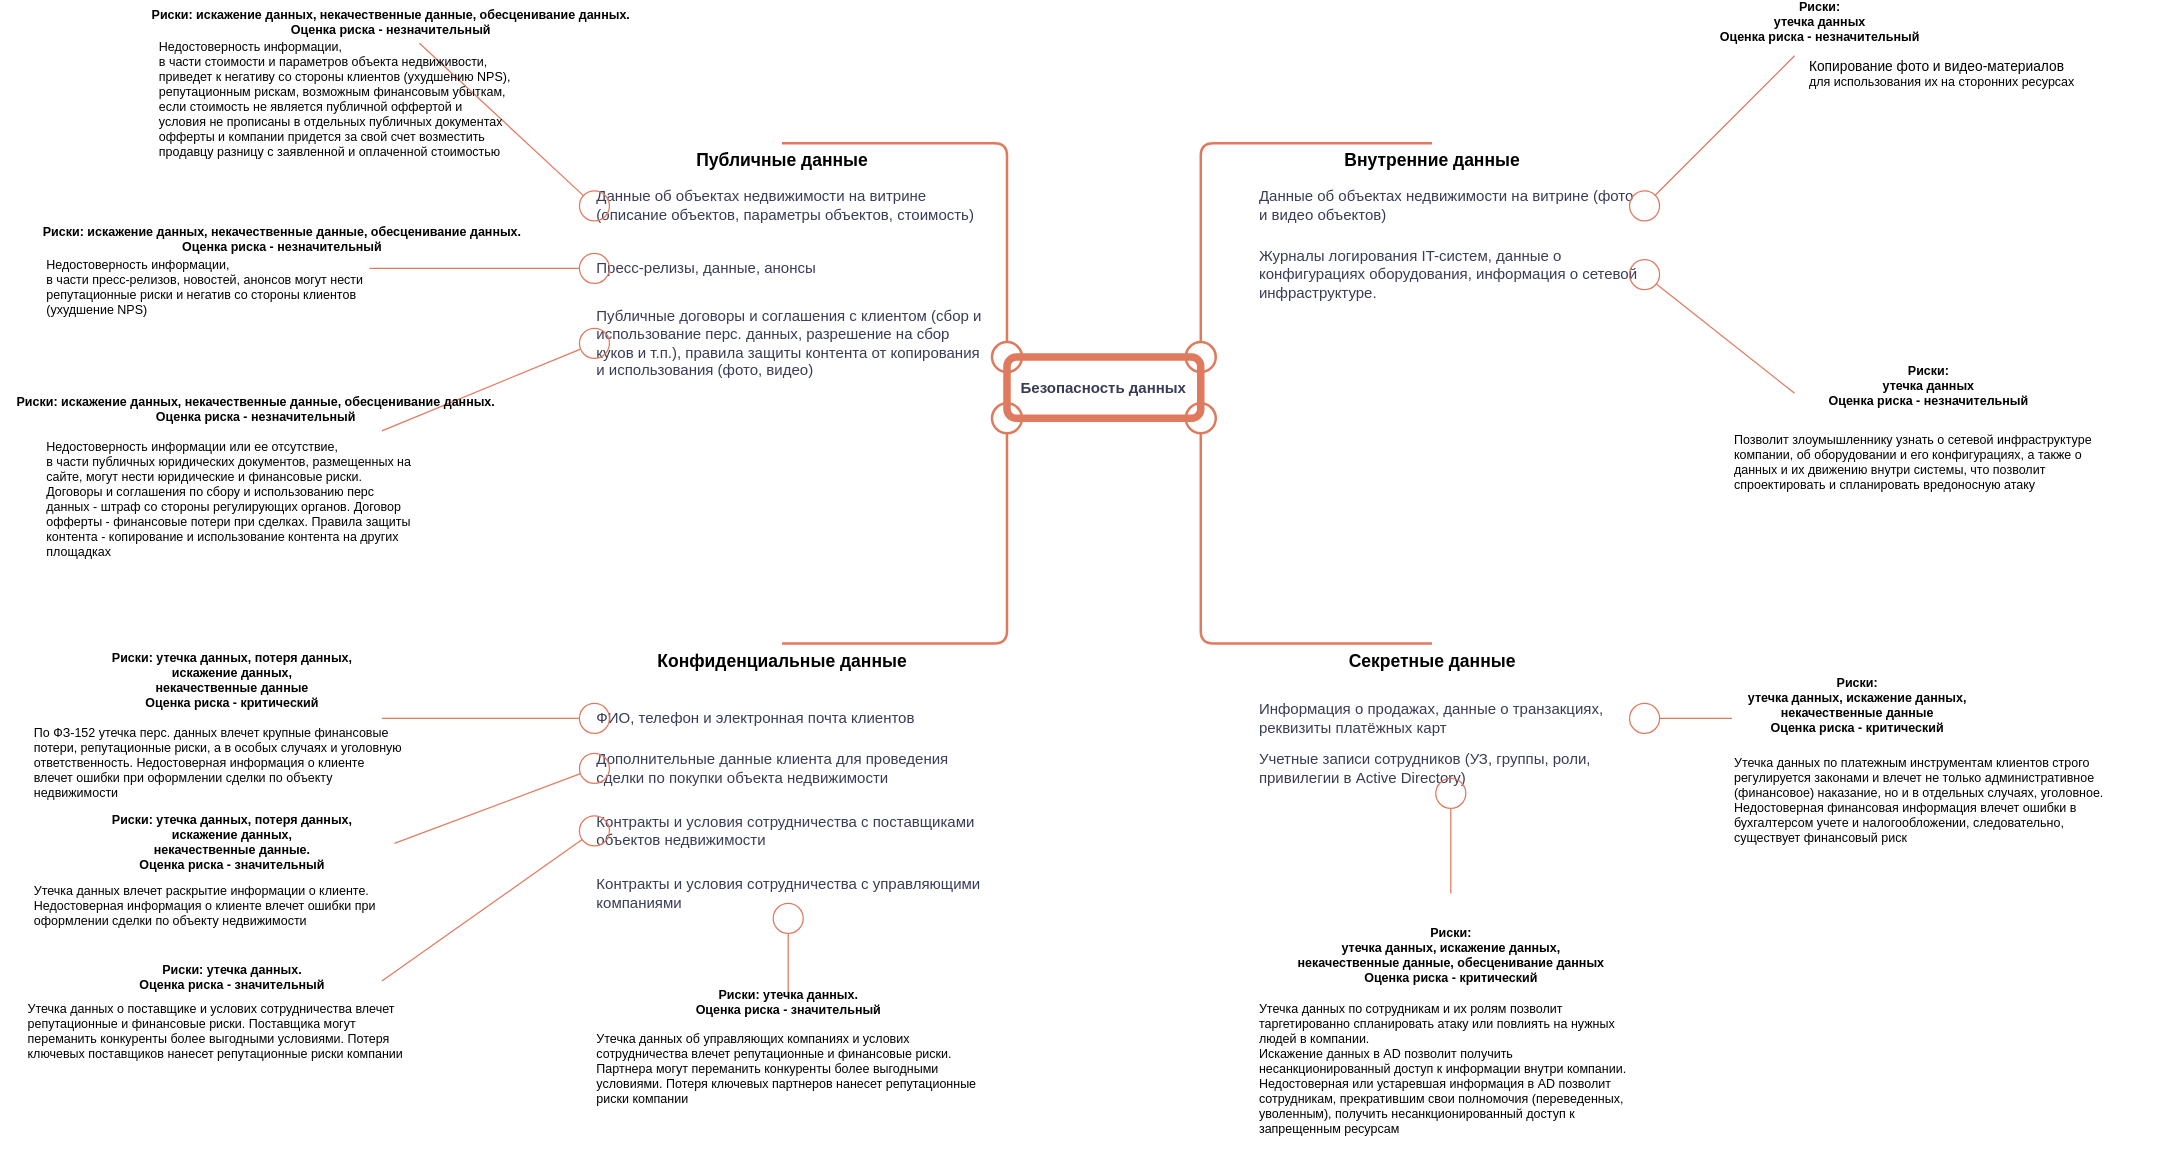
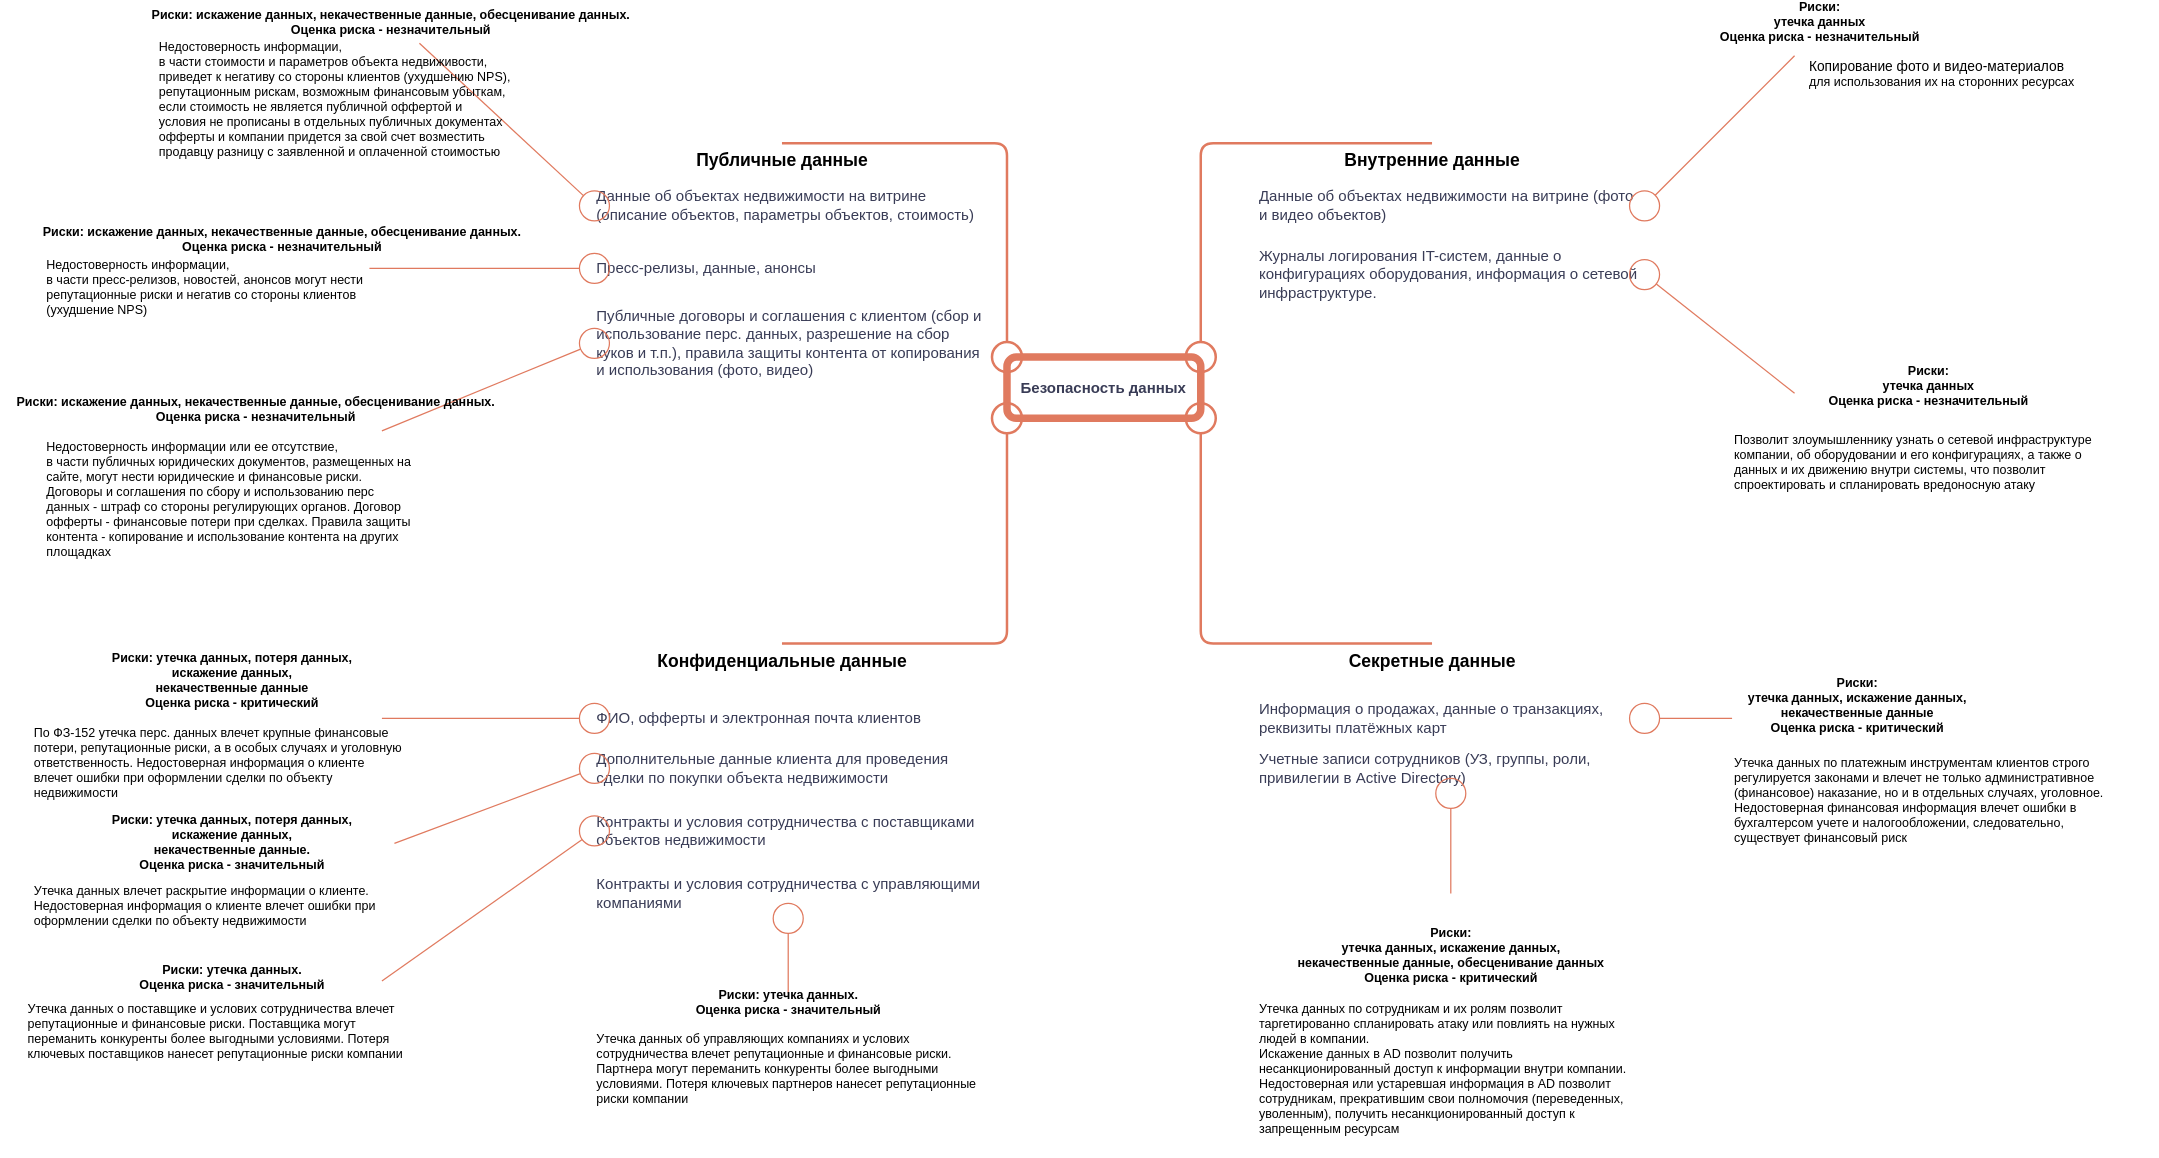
node "ФИО, телефон и электронная почта клиентов": label "ФИО, телефон и электронная почта клиентов" -> "ФИО, офферты и электронная почта клиентов"
